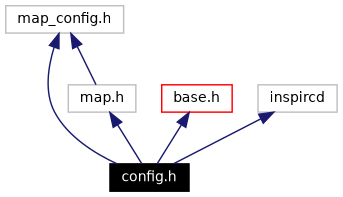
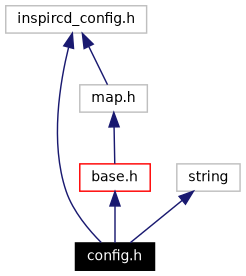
node "map_config.h": label "map_config.h" -> "inspircd_config.h"
node "inspircd": label "inspircd" -> "string"
edge "config.h" -> "map.h": now "base.h" -> "map.h"
